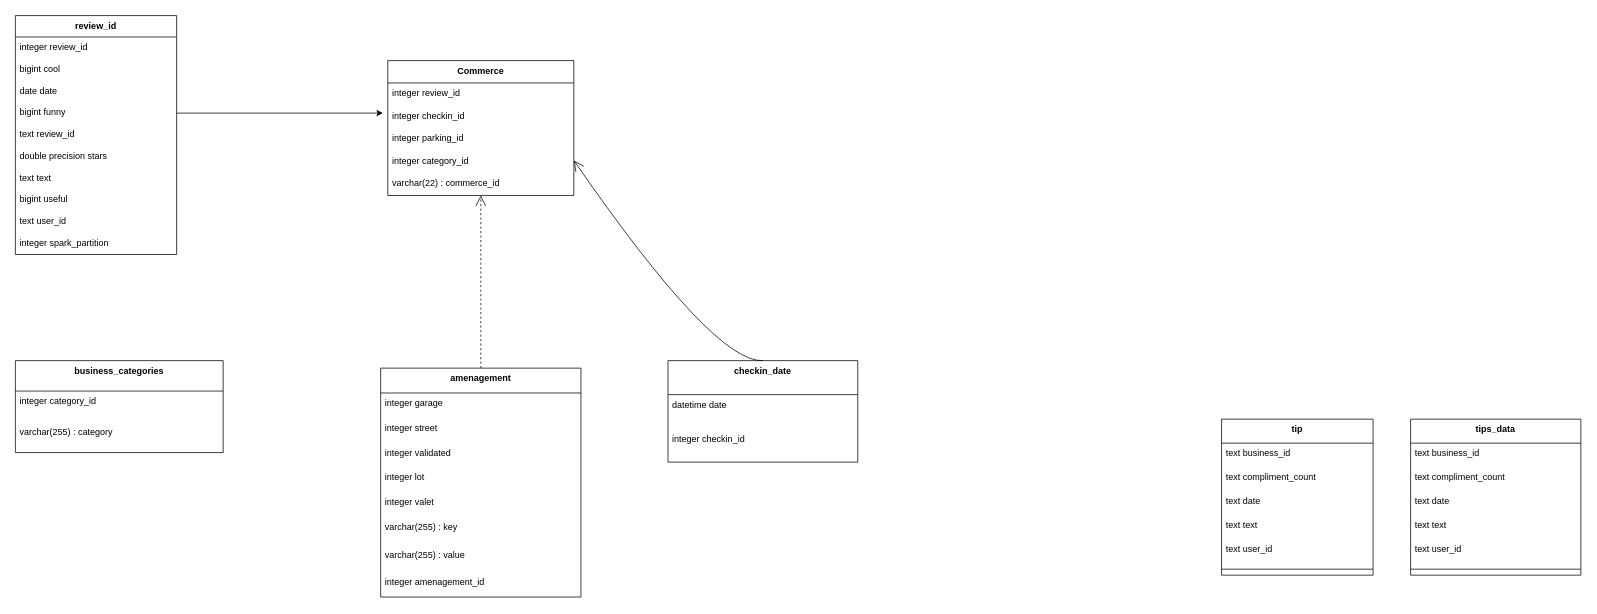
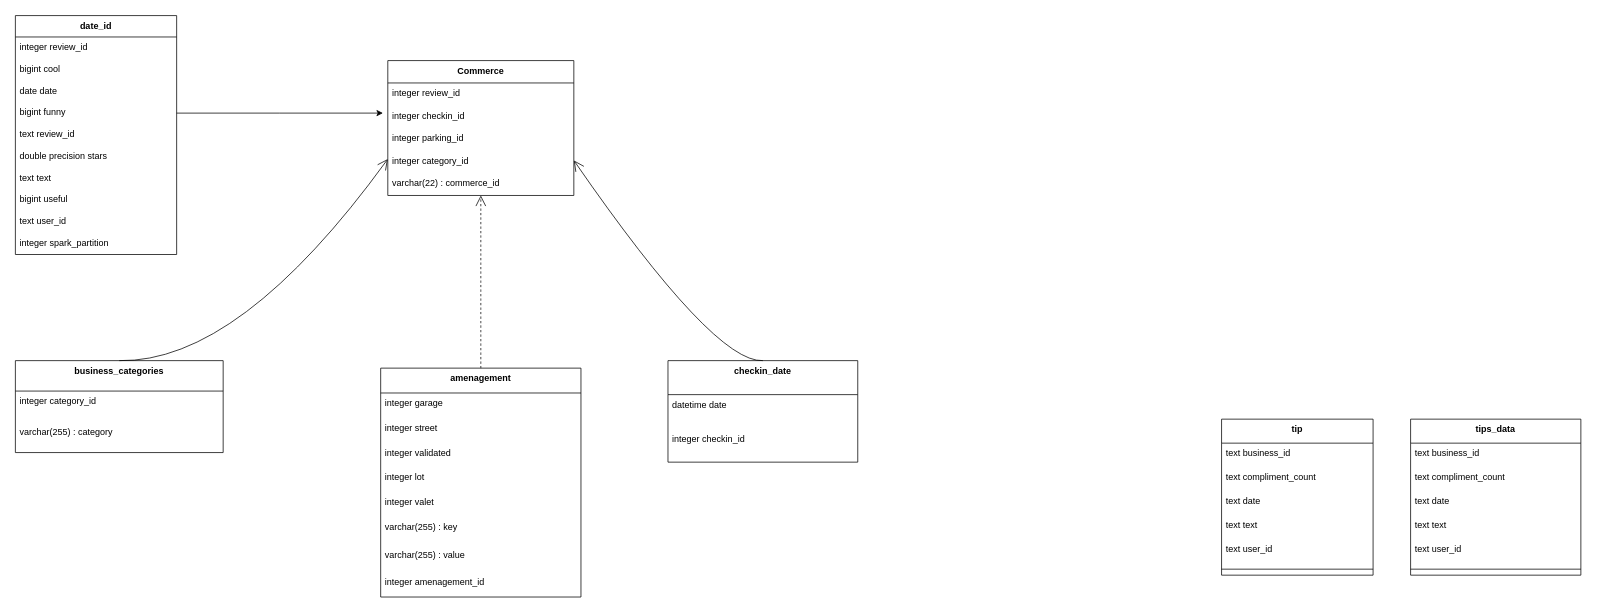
node "review_id": label "review_id" -> "date_id"
edge "business_categories" -> "Commerce": added
